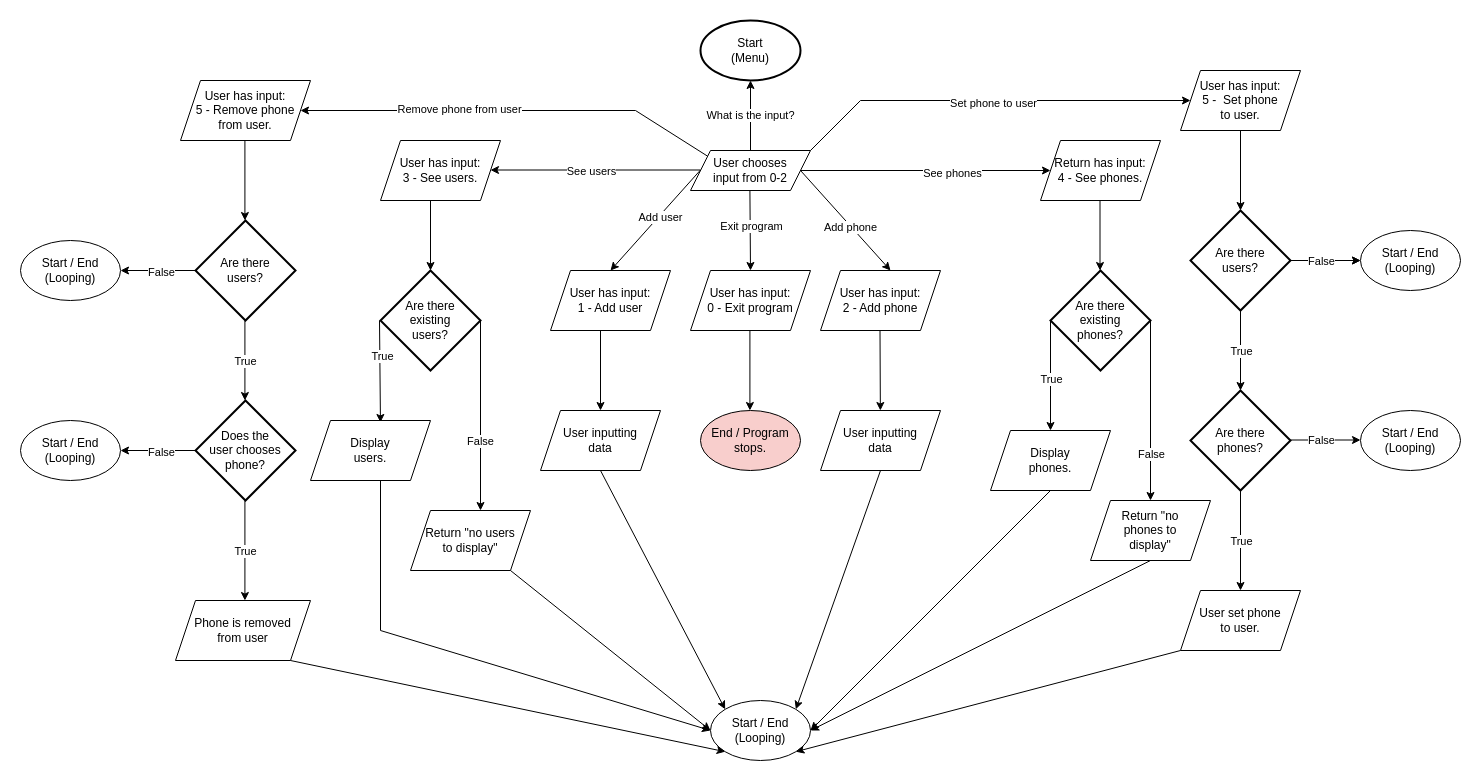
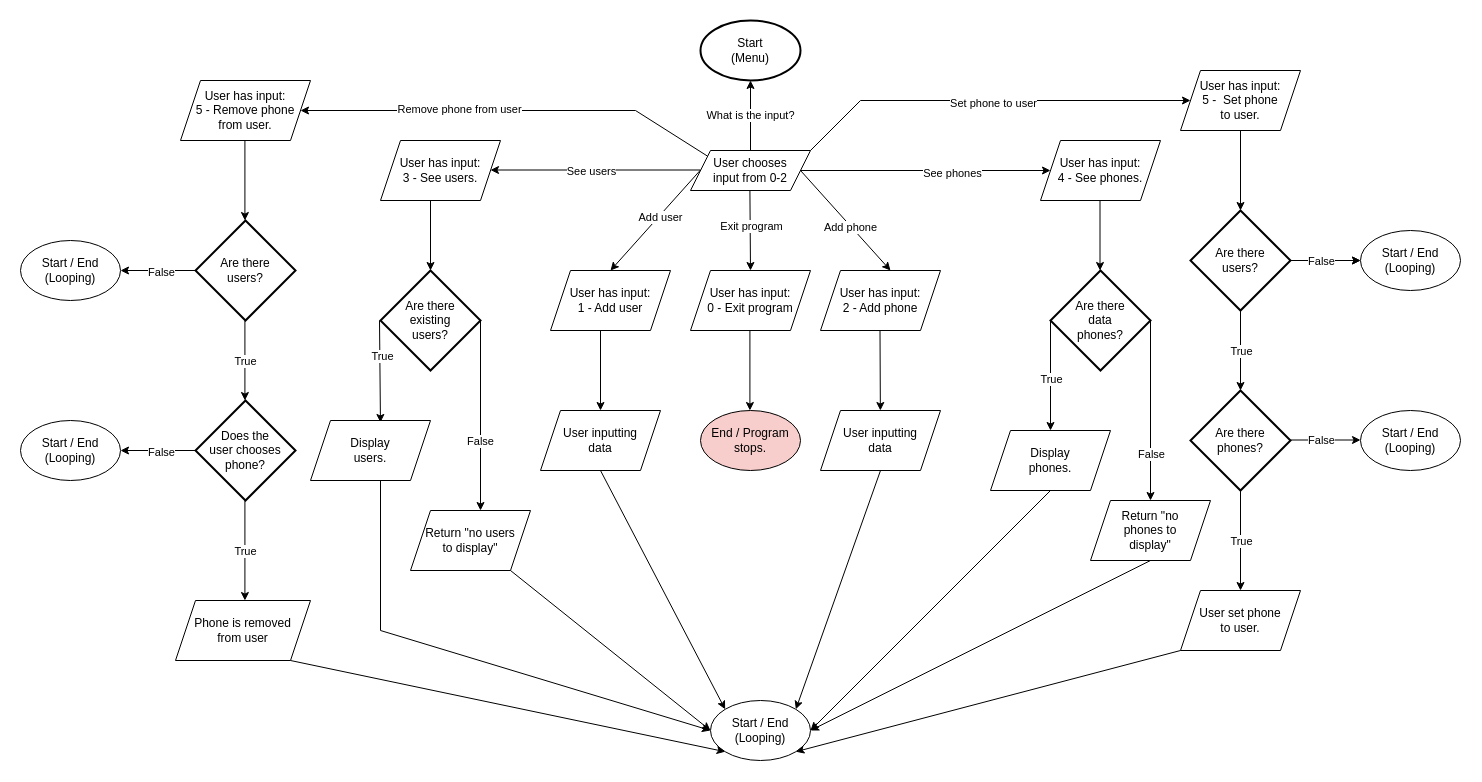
node "Return has input: 4 - See phones.": label "Return has input: 4 - See phones." -> "User has input: 4 - See phones."
node "Are there existing phones?": label "Are there existing phones?" -> "Are there data phones?"
